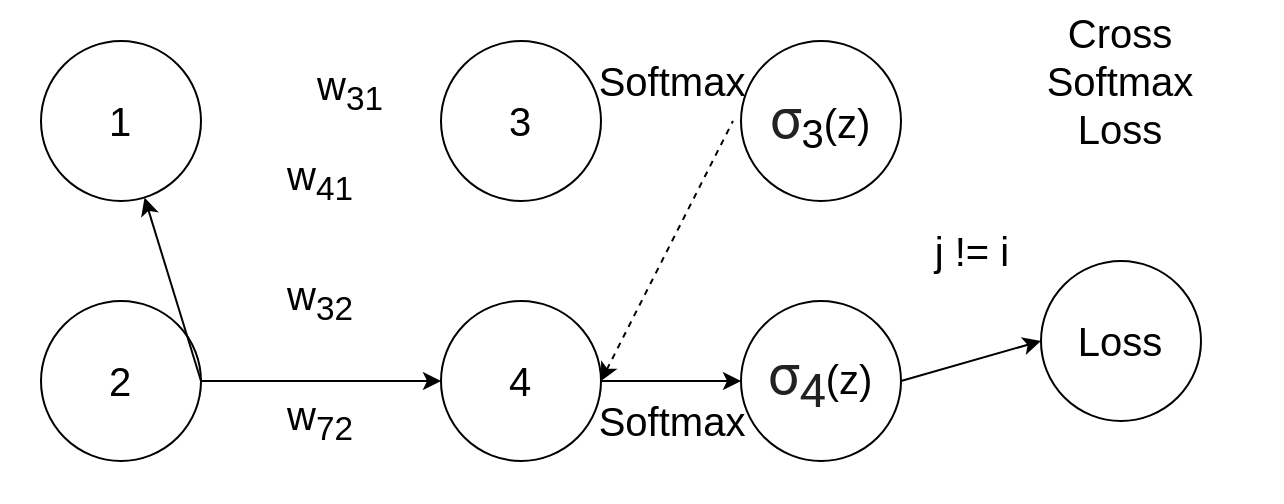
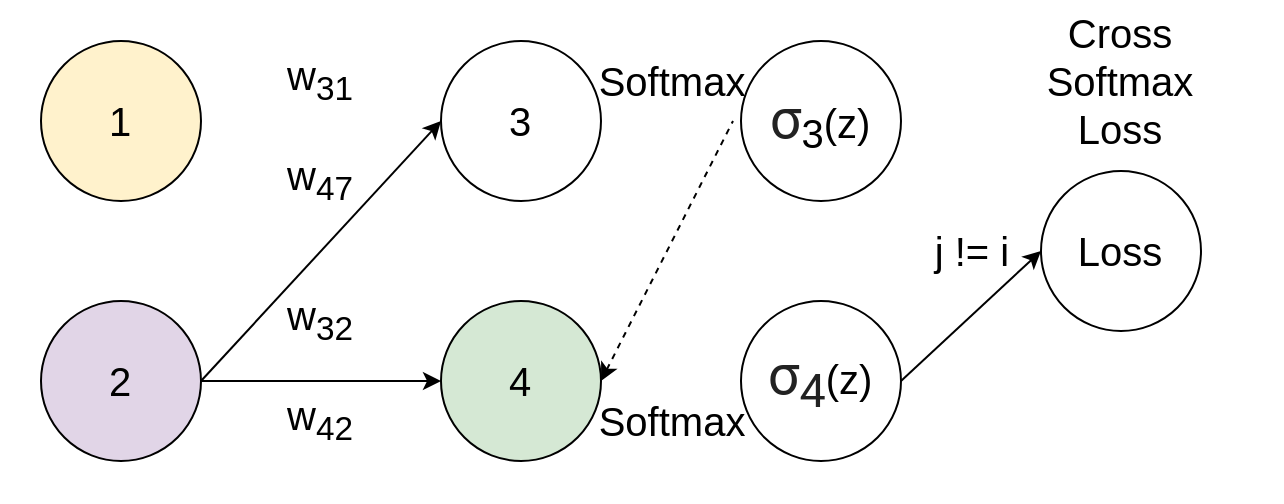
node "w31": moved (351, 91) -> (321, 81)
node "1": fillcolor #ffffff -> #fff2cc
node "w41": label "w41" -> "w47"
edge "2" -> "1": now "2" -> "3"
node "w32": moved (321, 301) -> (321, 321)
node "Loss": moved (1121, 341) -> (1121, 251)
node "2": fillcolor #ffffff -> #e1d5e7
node "4": fillcolor #ffffff -> #d5e8d4
edge "4" -> "σ4(z)": removed
node "w72": label "w72" -> "w42"
